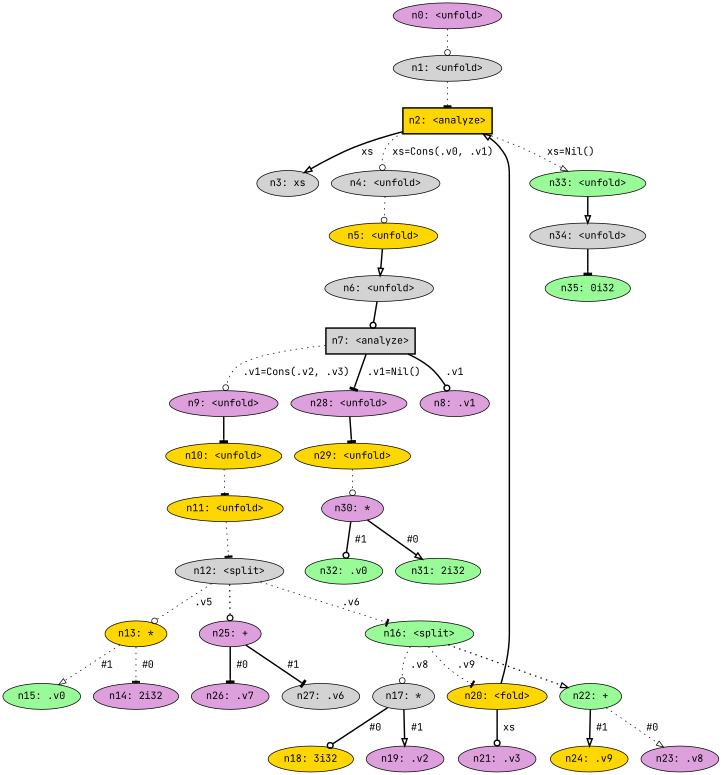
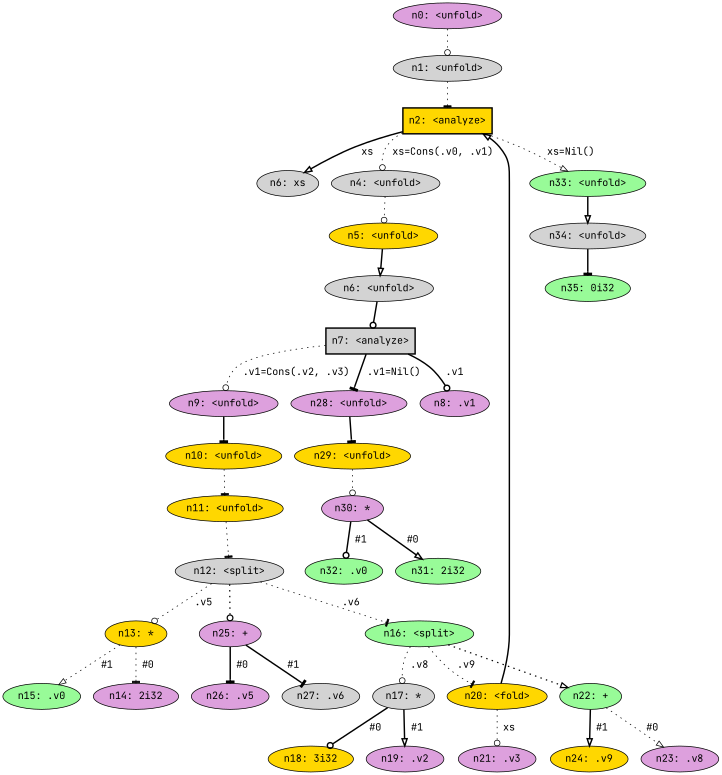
node "n3: xs": label "n3: xs" -> "n6: xs"
node "n26: .v7": label "n26: .v7" -> "n26: .v5"
edge "n20: <fold>" -> "n21: .v3": style bold -> dotted
